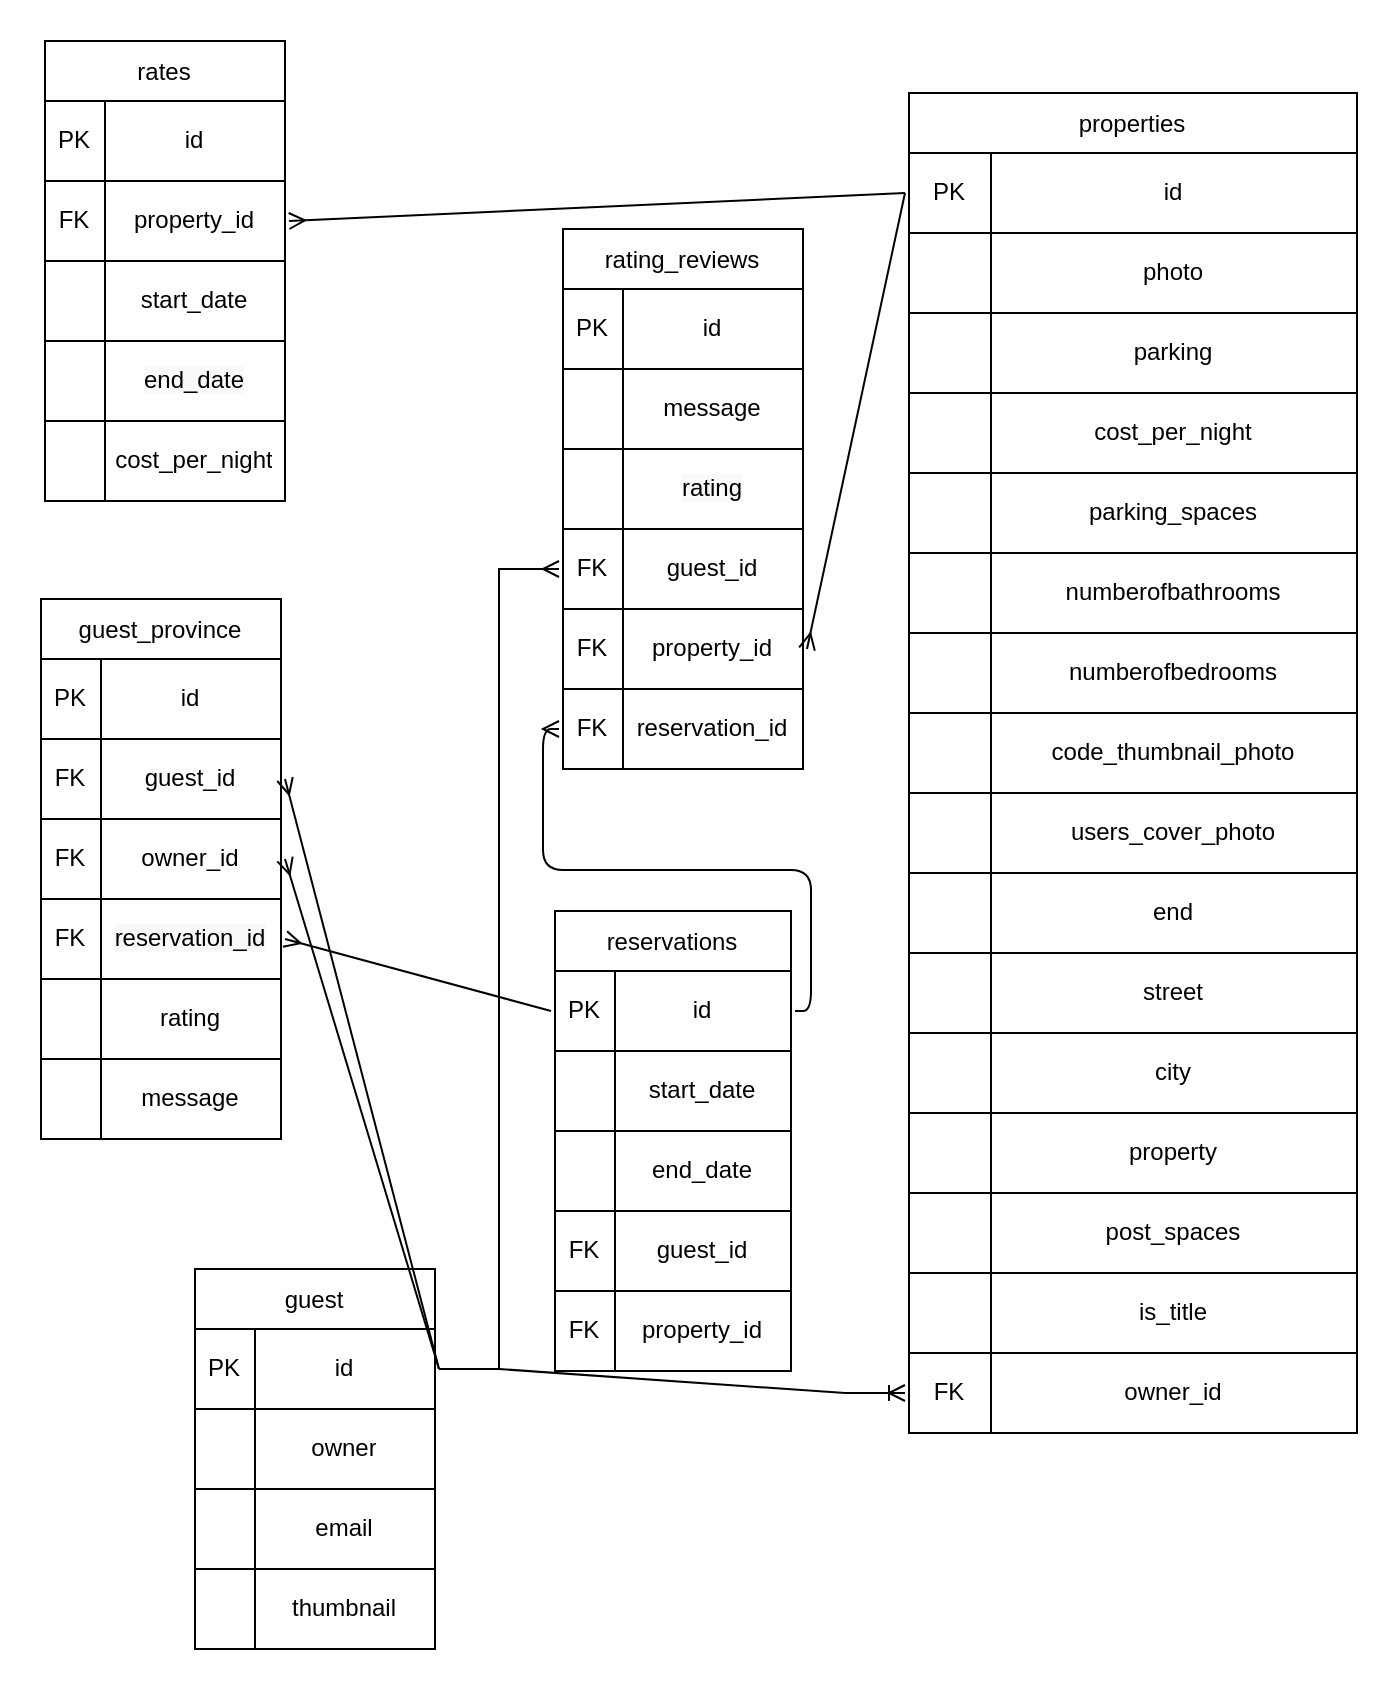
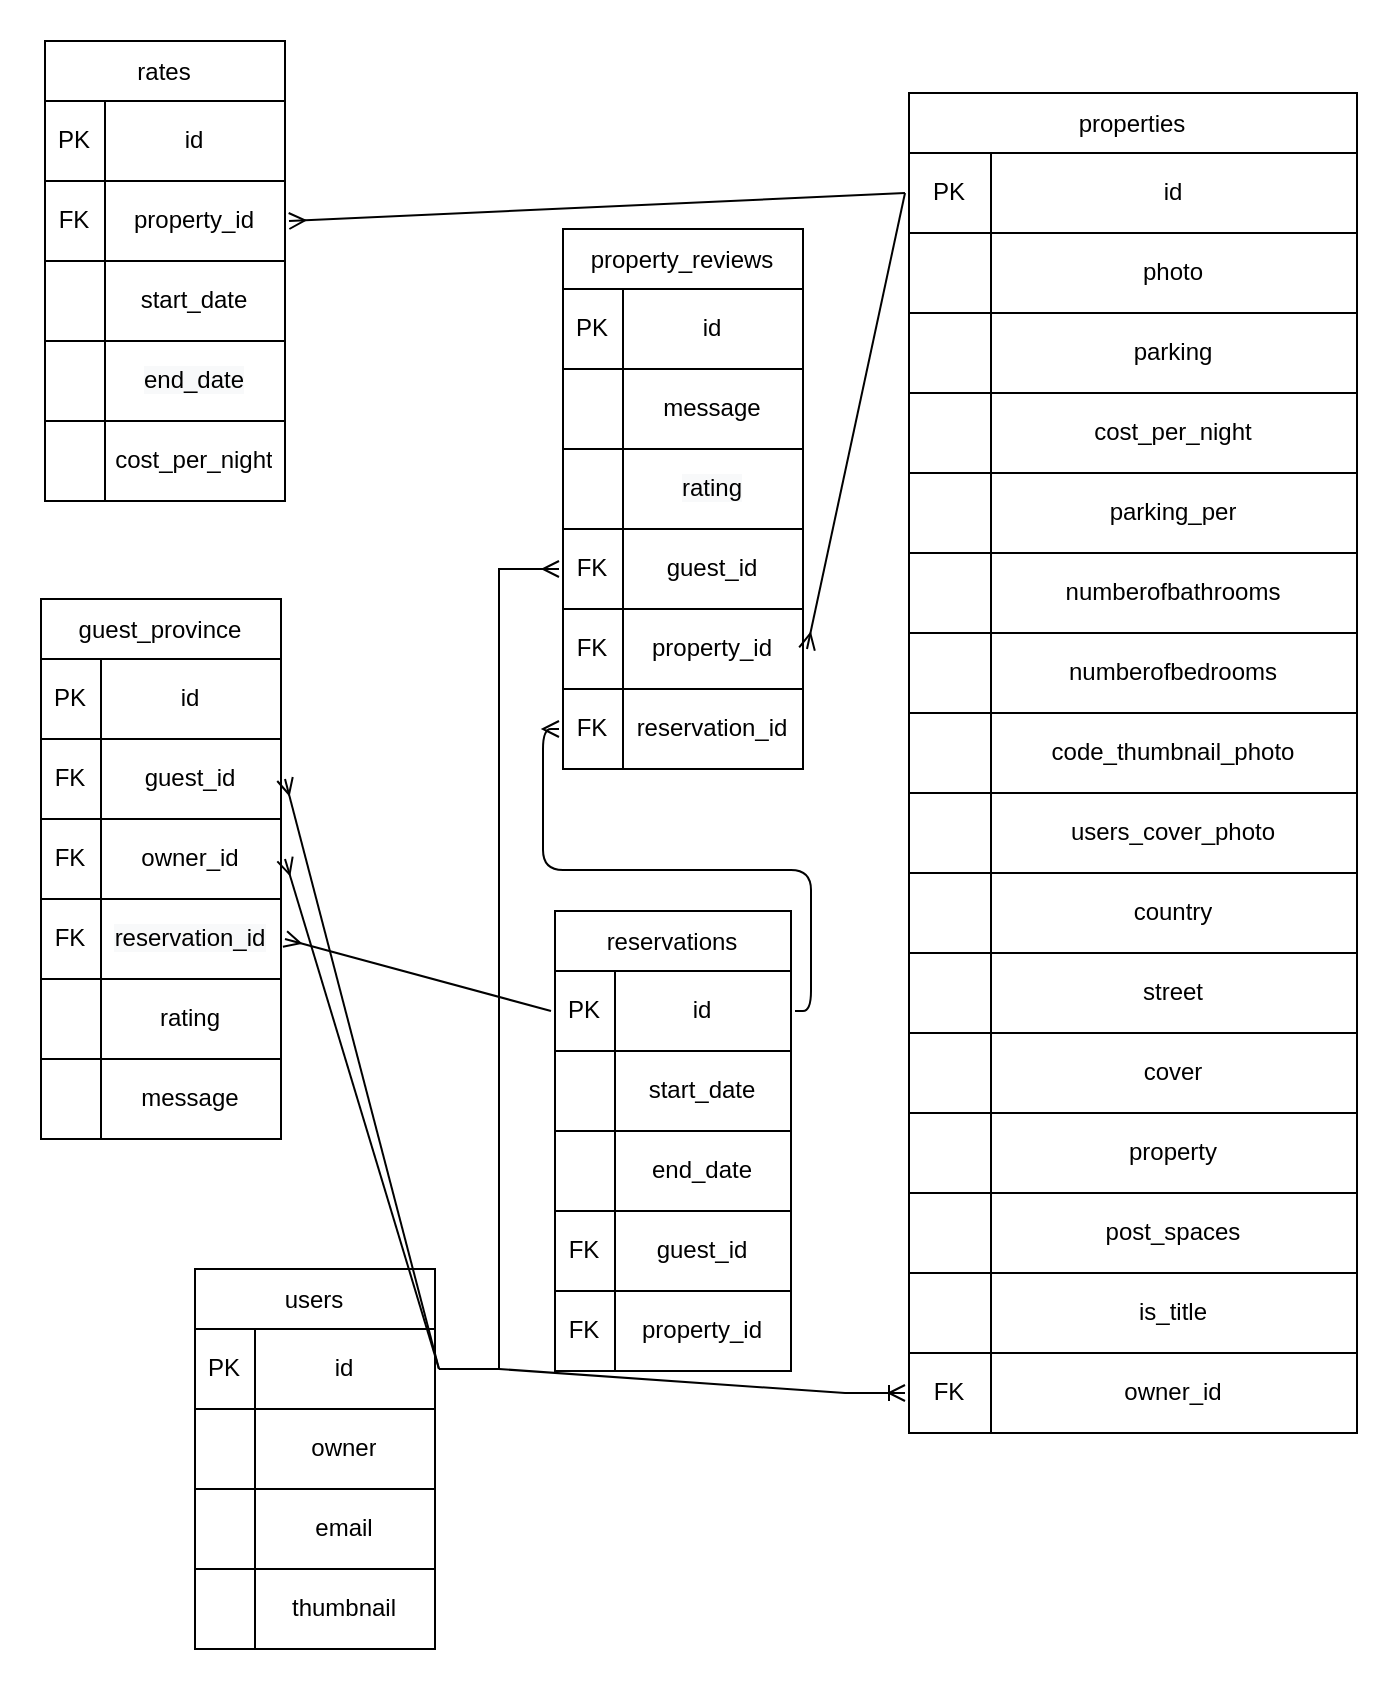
node "rating_reviews": label "rating_reviews" -> "property_reviews"
node "parking_spaces": label "parking_spaces" -> "parking_per"
node "end": label "end" -> "country"
node "city": label "city" -> "cover"
node "guest": label "guest" -> "users"
